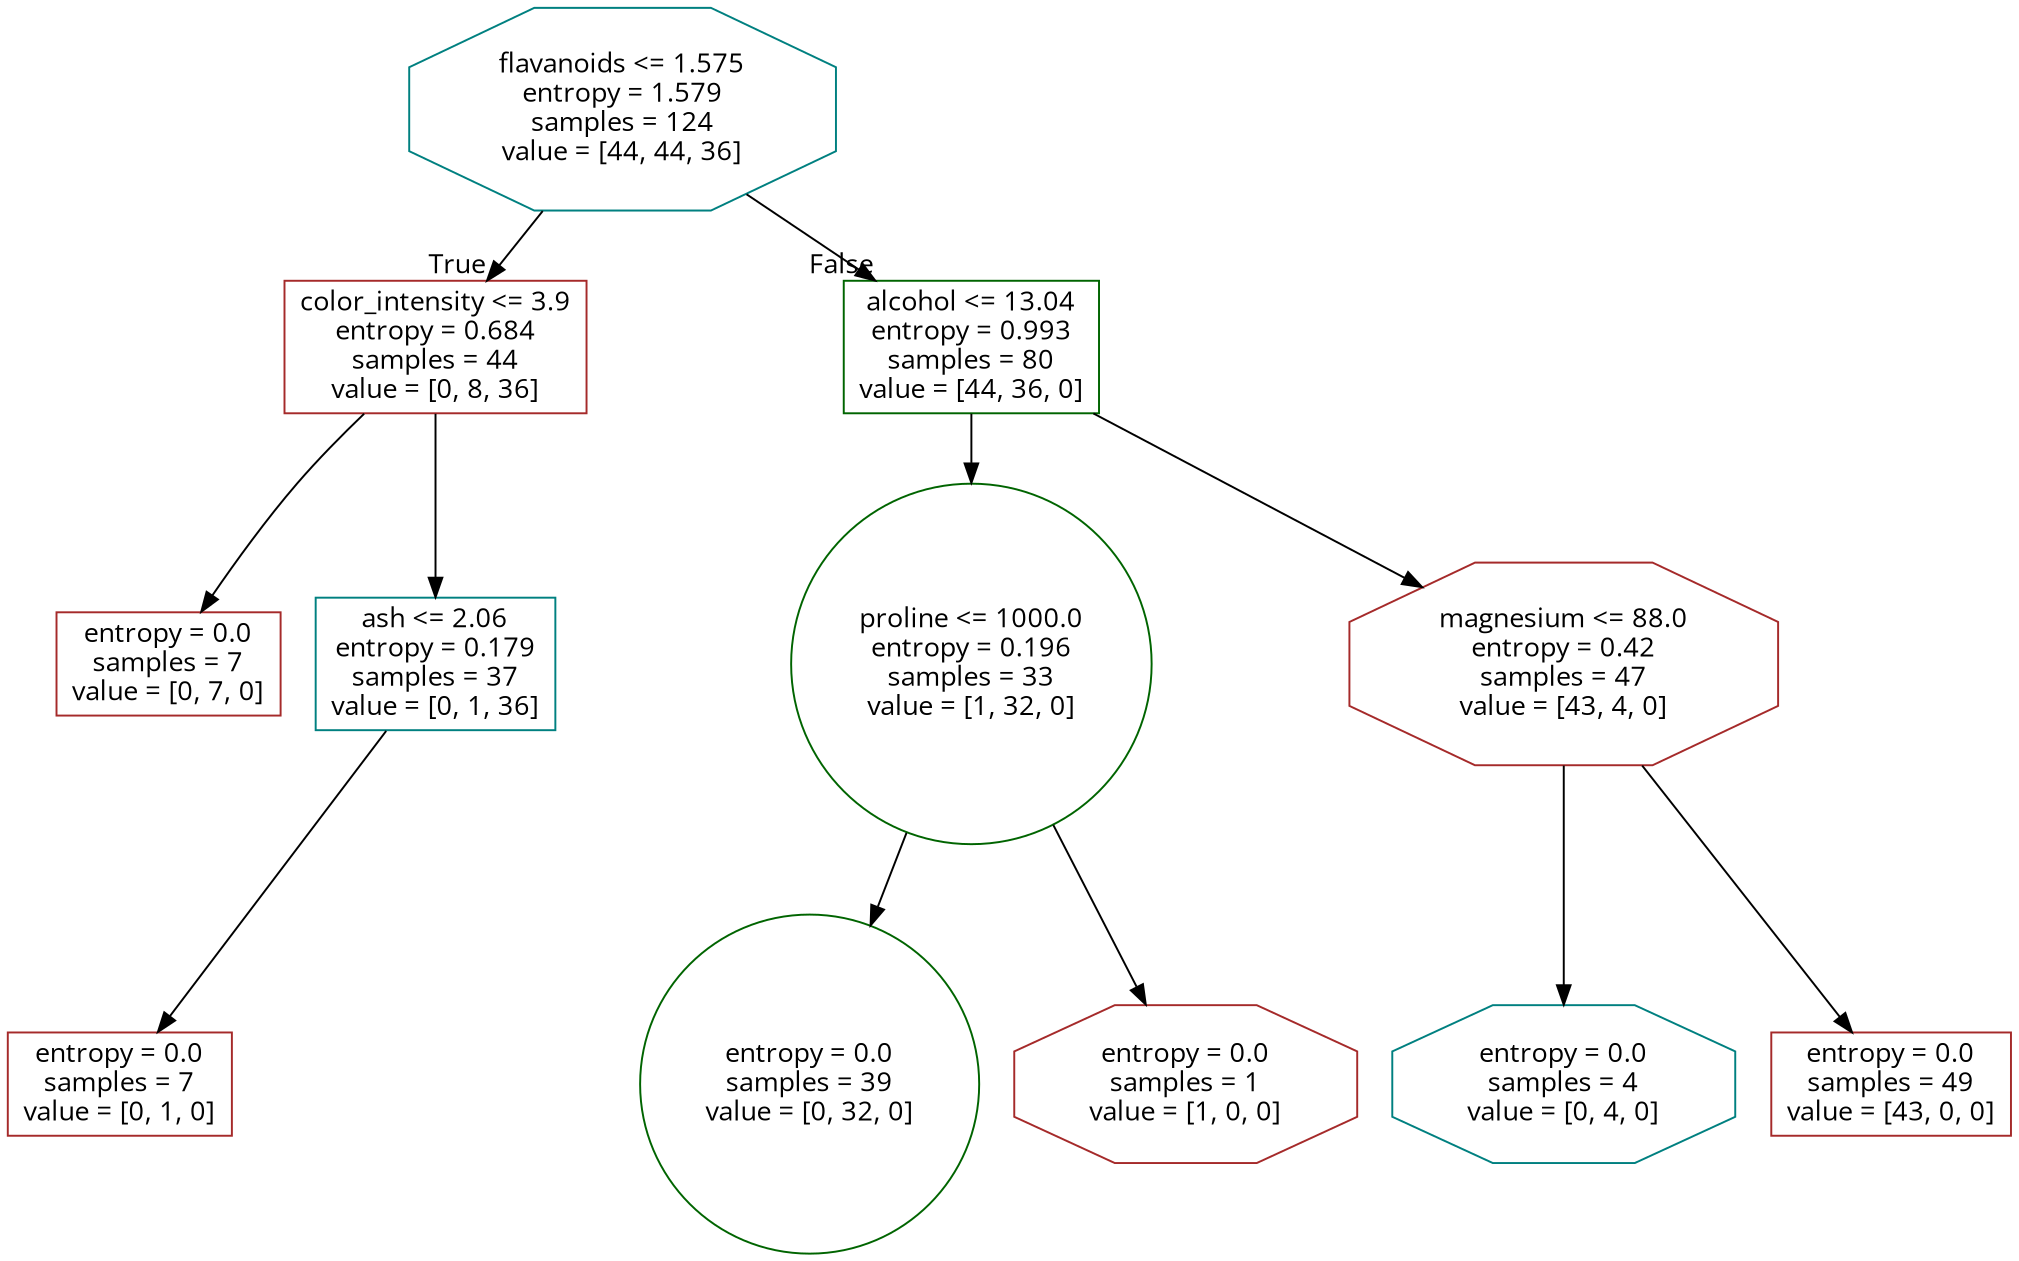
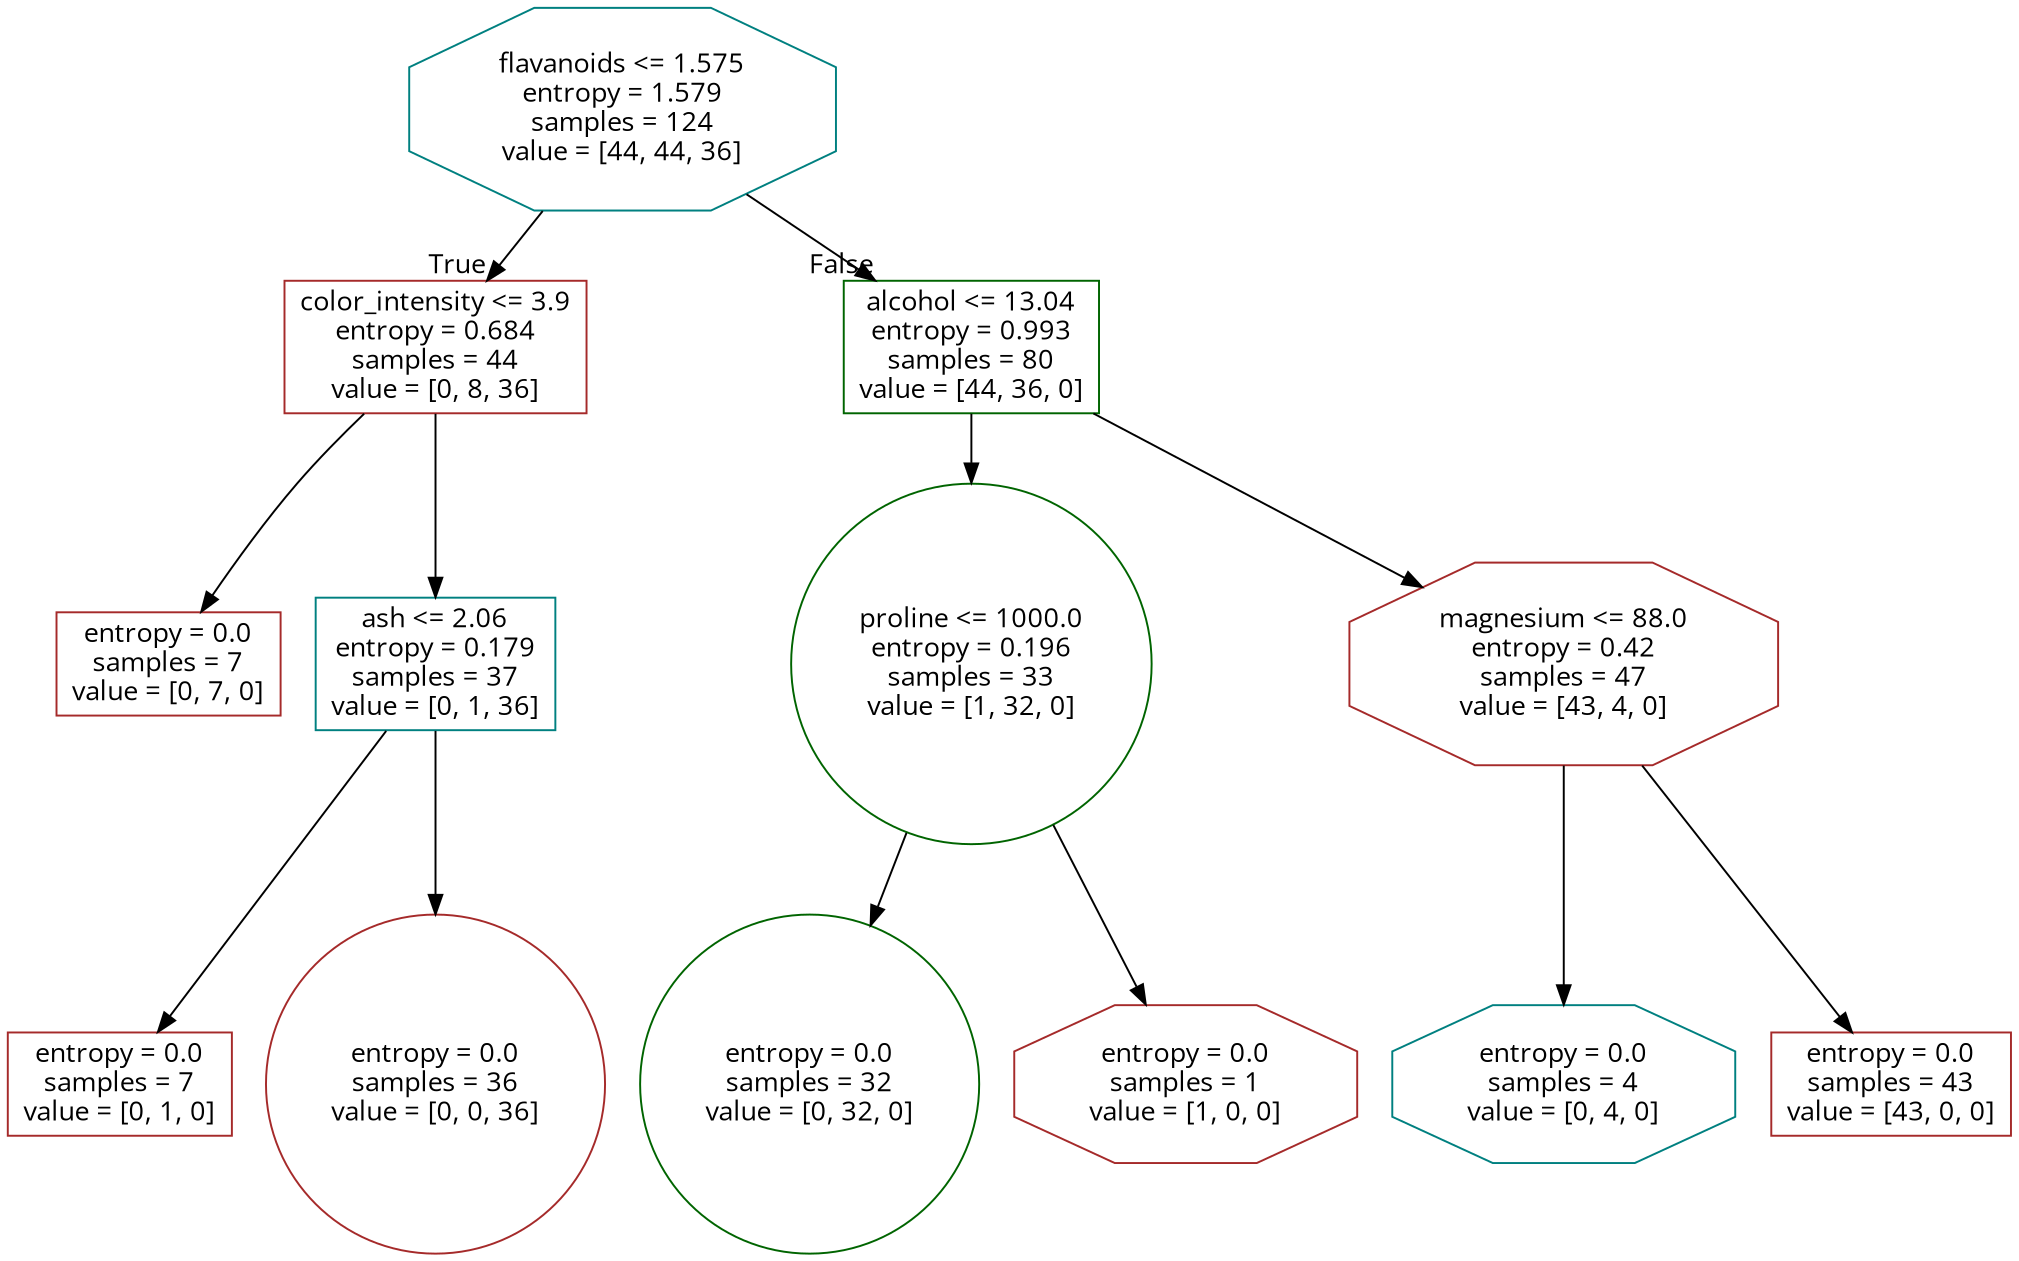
node "entropy = 0.0 samples = 36 value = [0, 0, 36]": added
node "entropy = 0.0 samples = 39 value = [0, 32, 0]": label "entropy = 0.0 samples = 39 value = [0, 32, 0]" -> "entropy = 0.0 samples = 32 value = [0, 32, 0]"
node "entropy = 0.0 samples = 49 value = [43, 0, 0]": label "entropy = 0.0 samples = 49 value = [43, 0, 0]" -> "entropy = 0.0 samples = 43 value = [43, 0, 0]"
